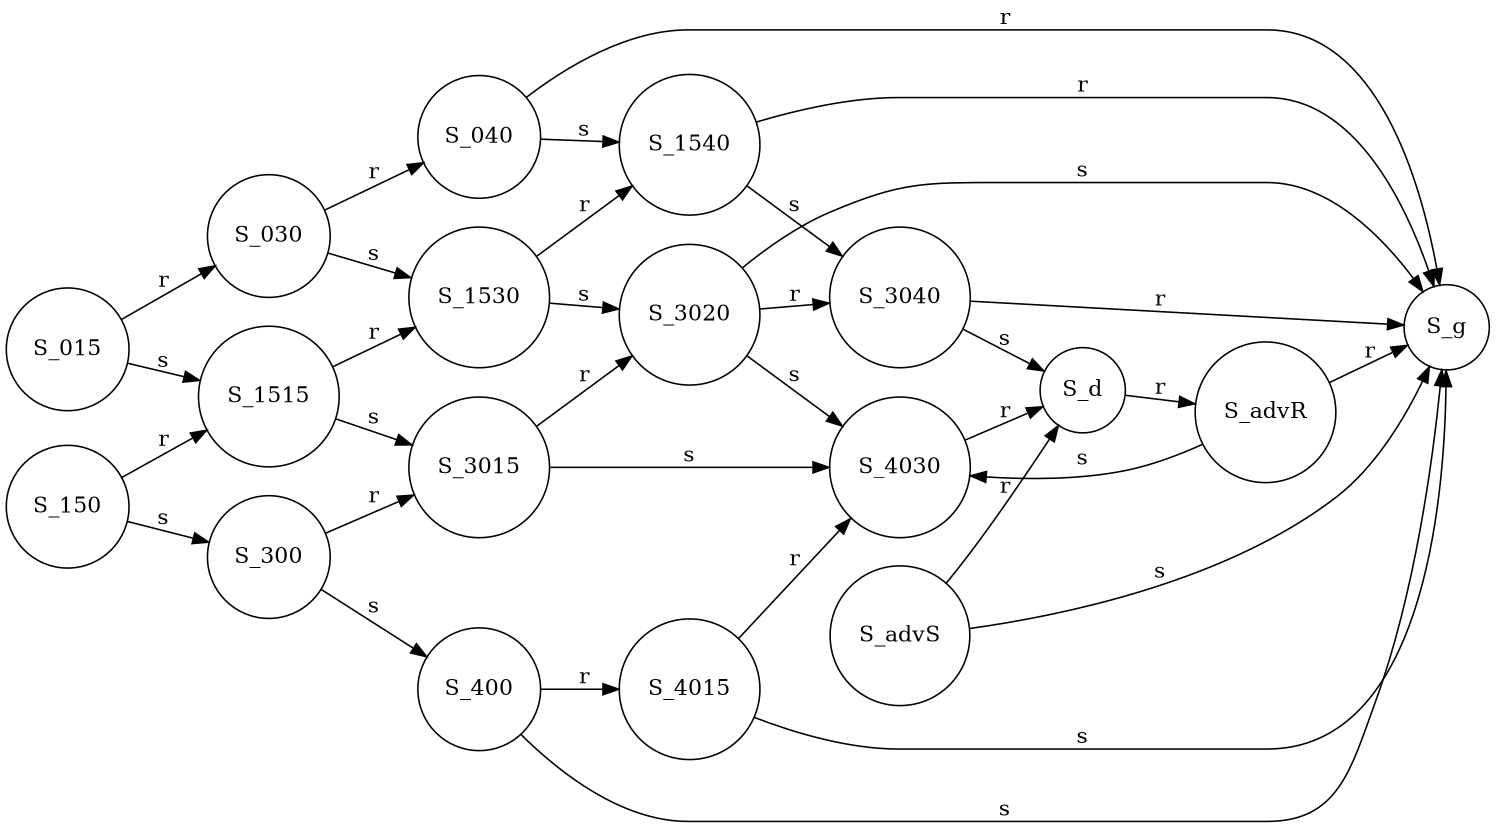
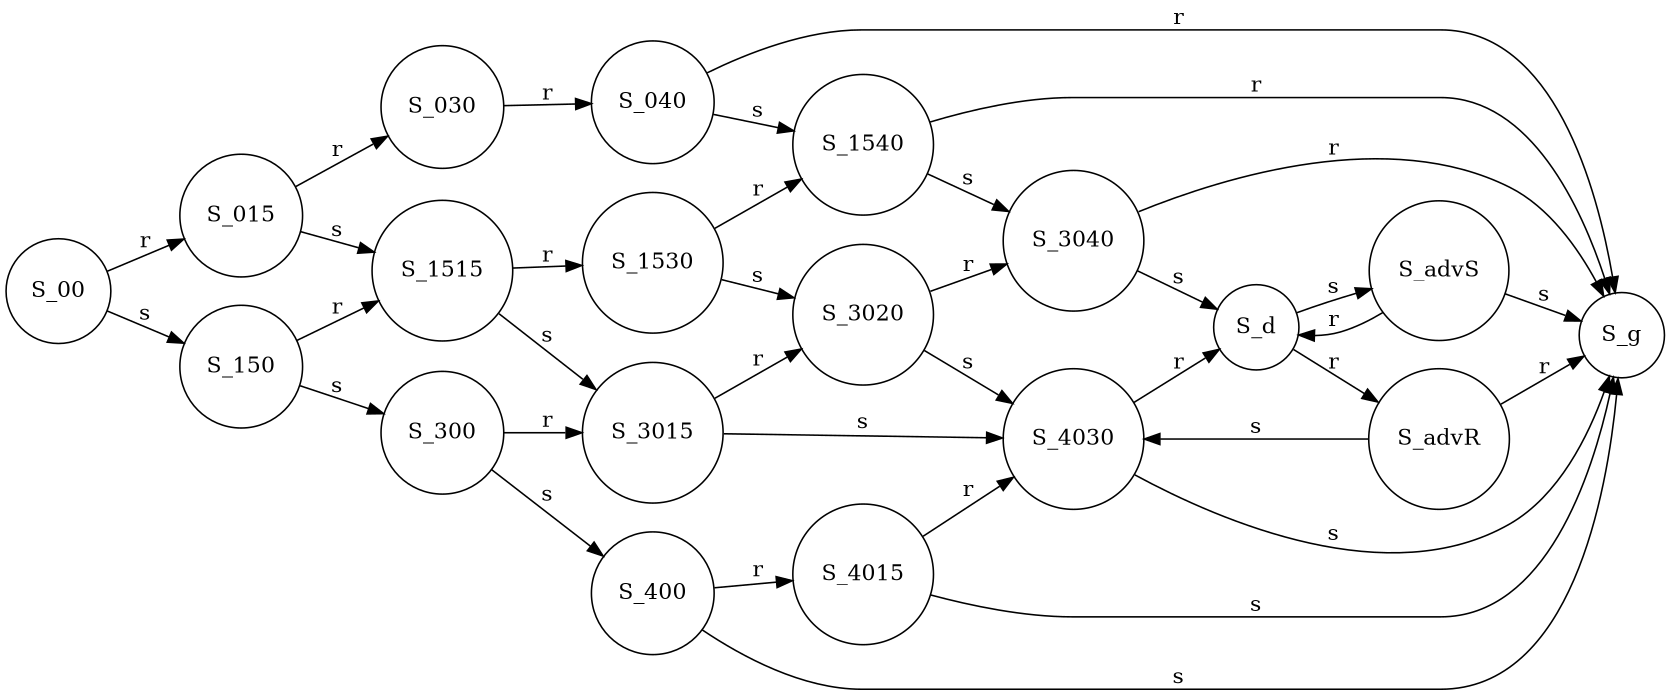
edge "S_3020" -> "S_g": now "S_4030" -> "S_g"
edge "S_030" -> "S_1530": removed, label "s"
node "S_00": added
edge "S_d" -> "S_advS": added, label "s"
